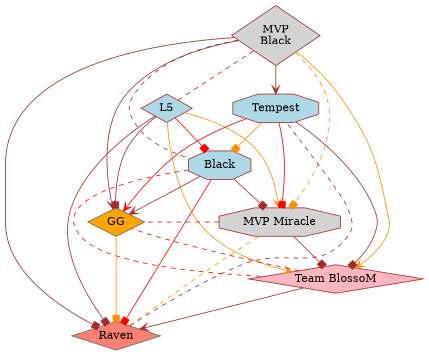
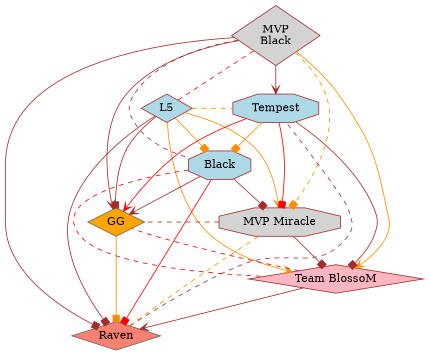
edge "L5" -- "Tempest": added
edge "L5" -> "Black": color red -> darkorange
